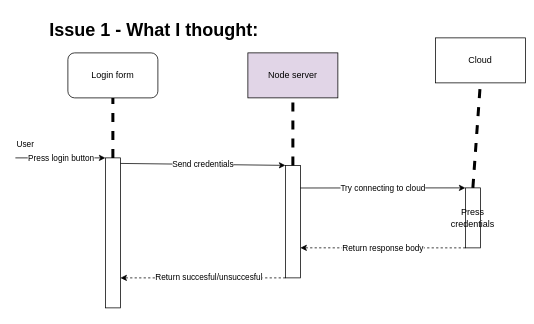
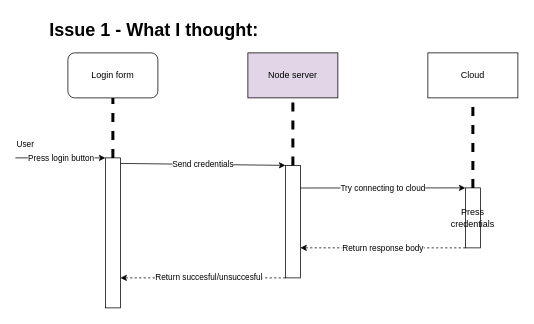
node "Cloud": moved (480, 60) -> (473, 75)
